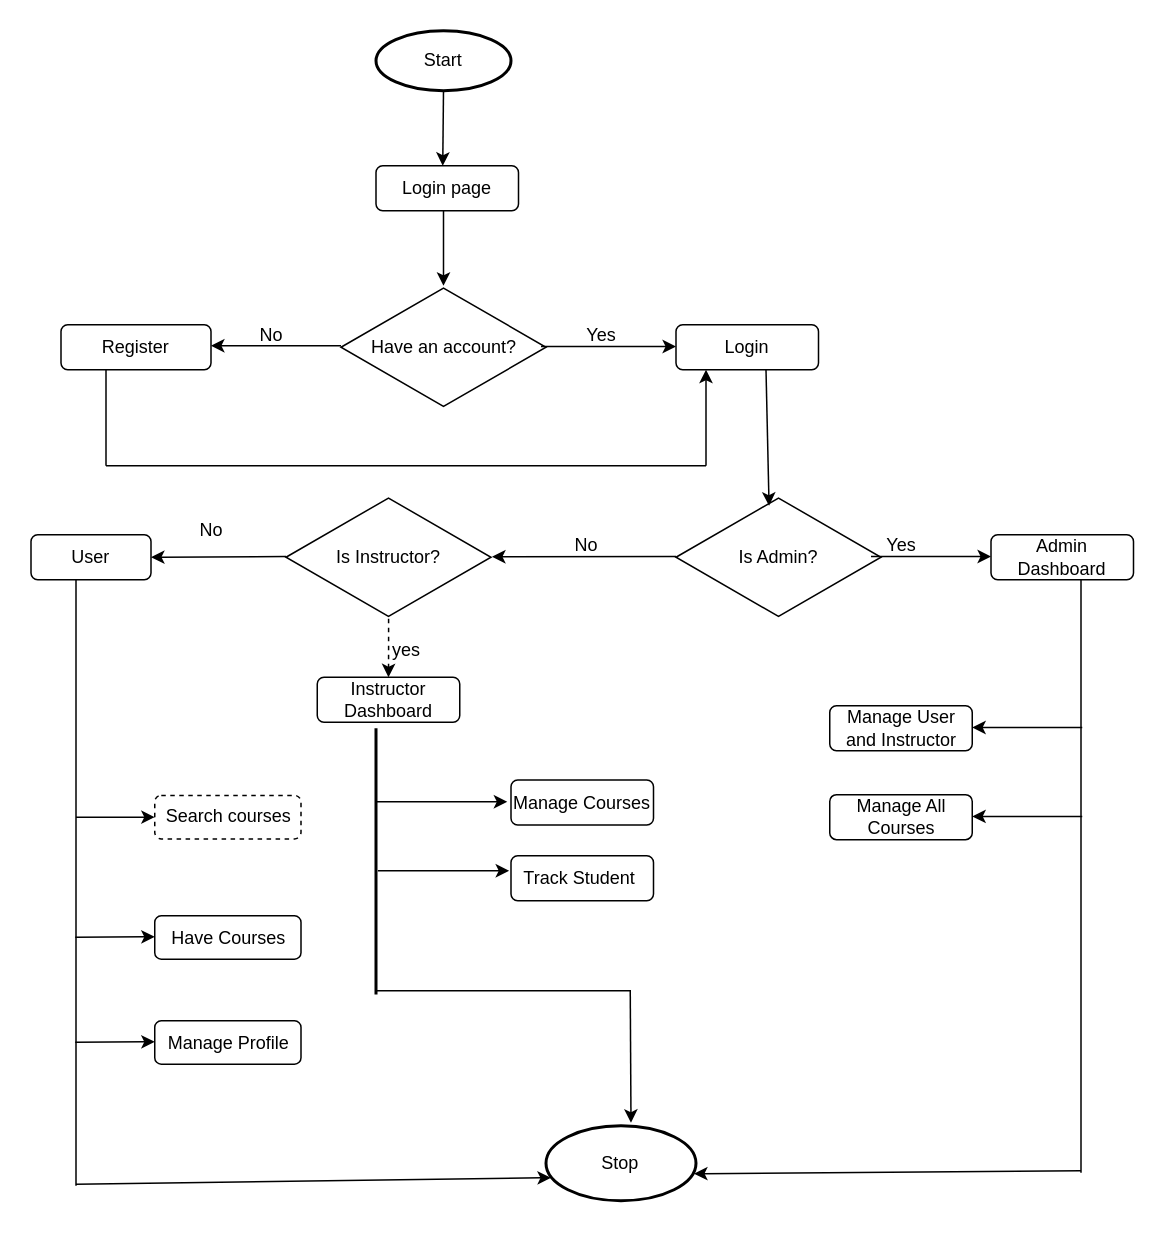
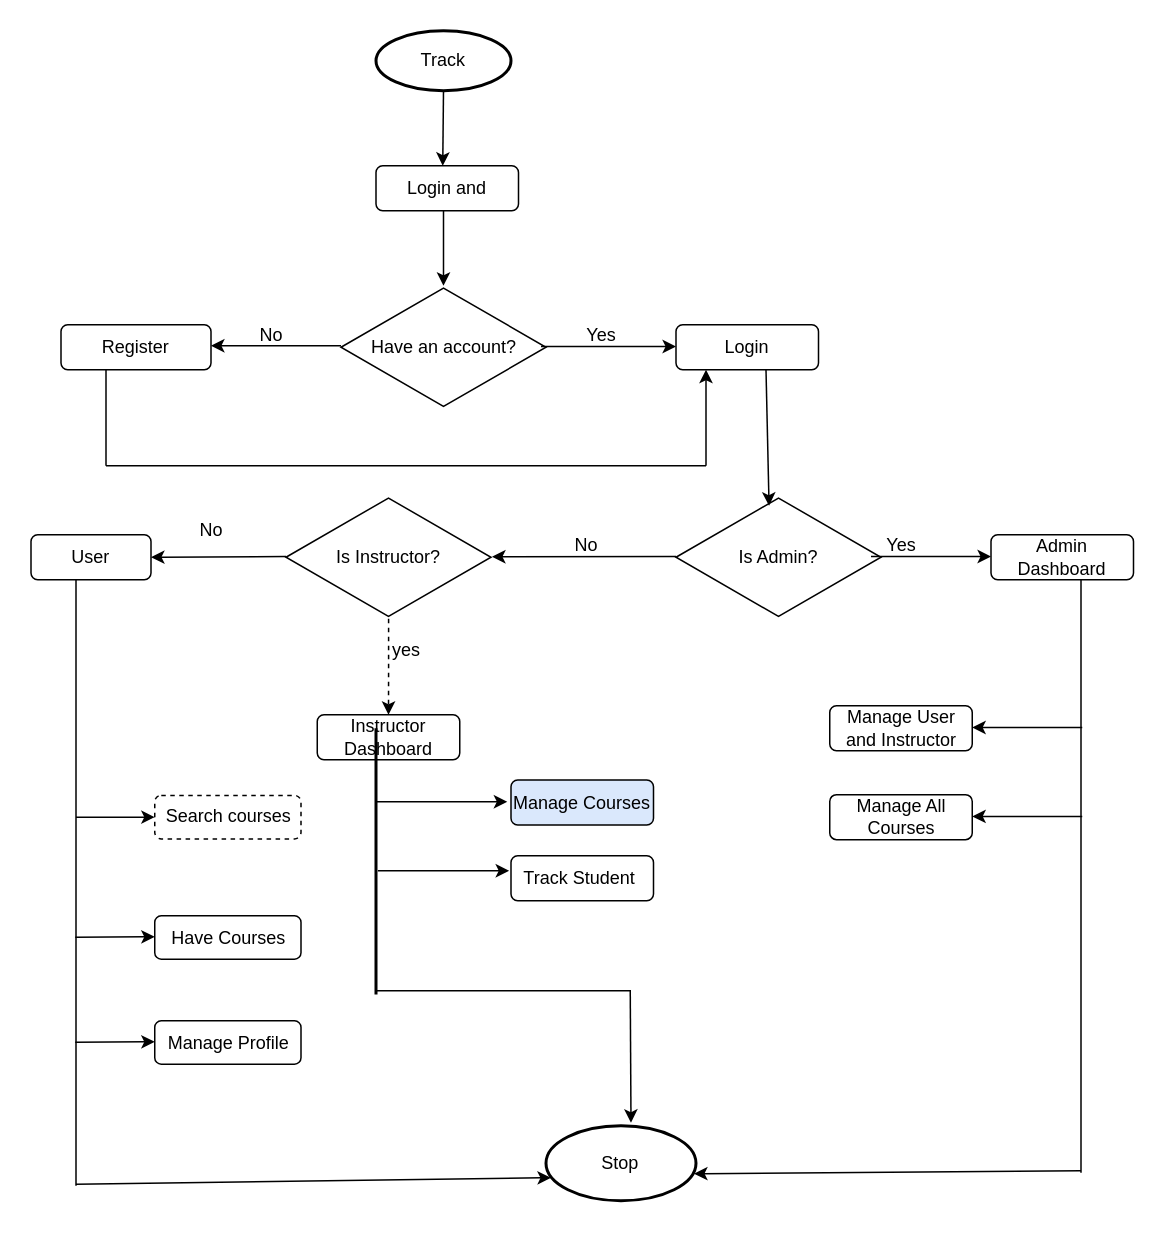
node "Start": label "Start" -> "Track"
node "Login page": label "Login page" -> "Login and"
node "Instructor Dashboard": moved (388, 700) -> (388, 737)
node "Manage Courses": fillcolor #ffffff -> #dae8fc
